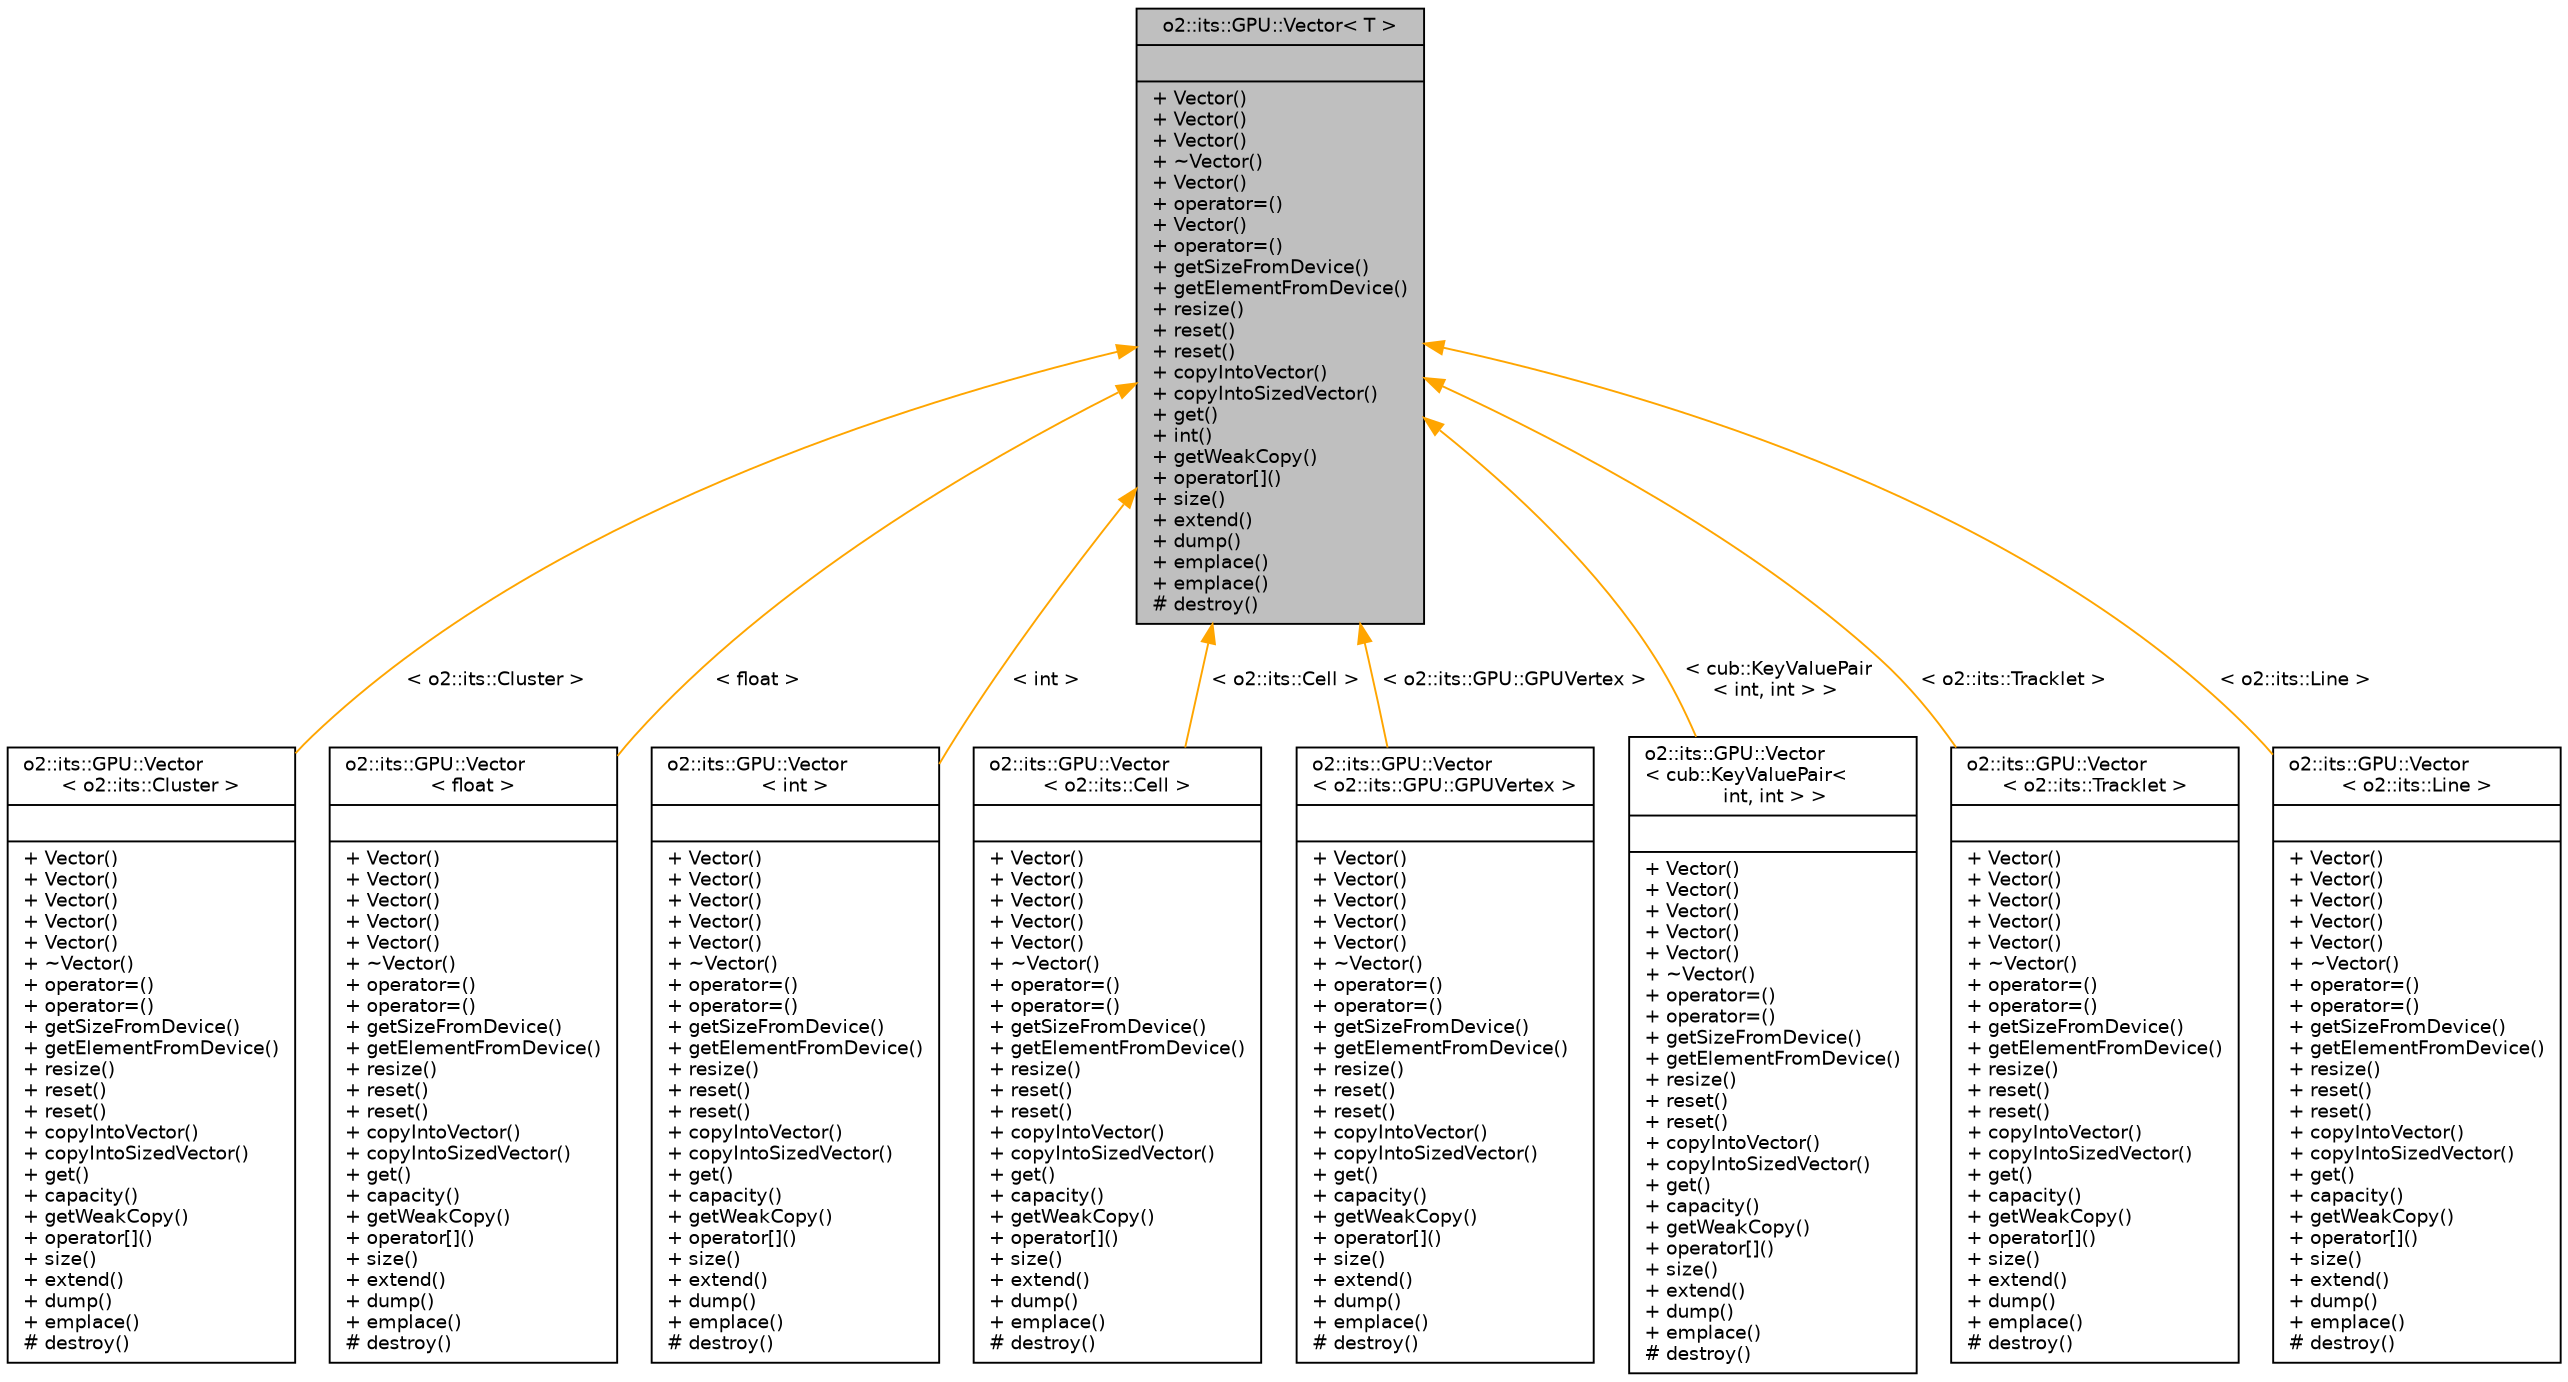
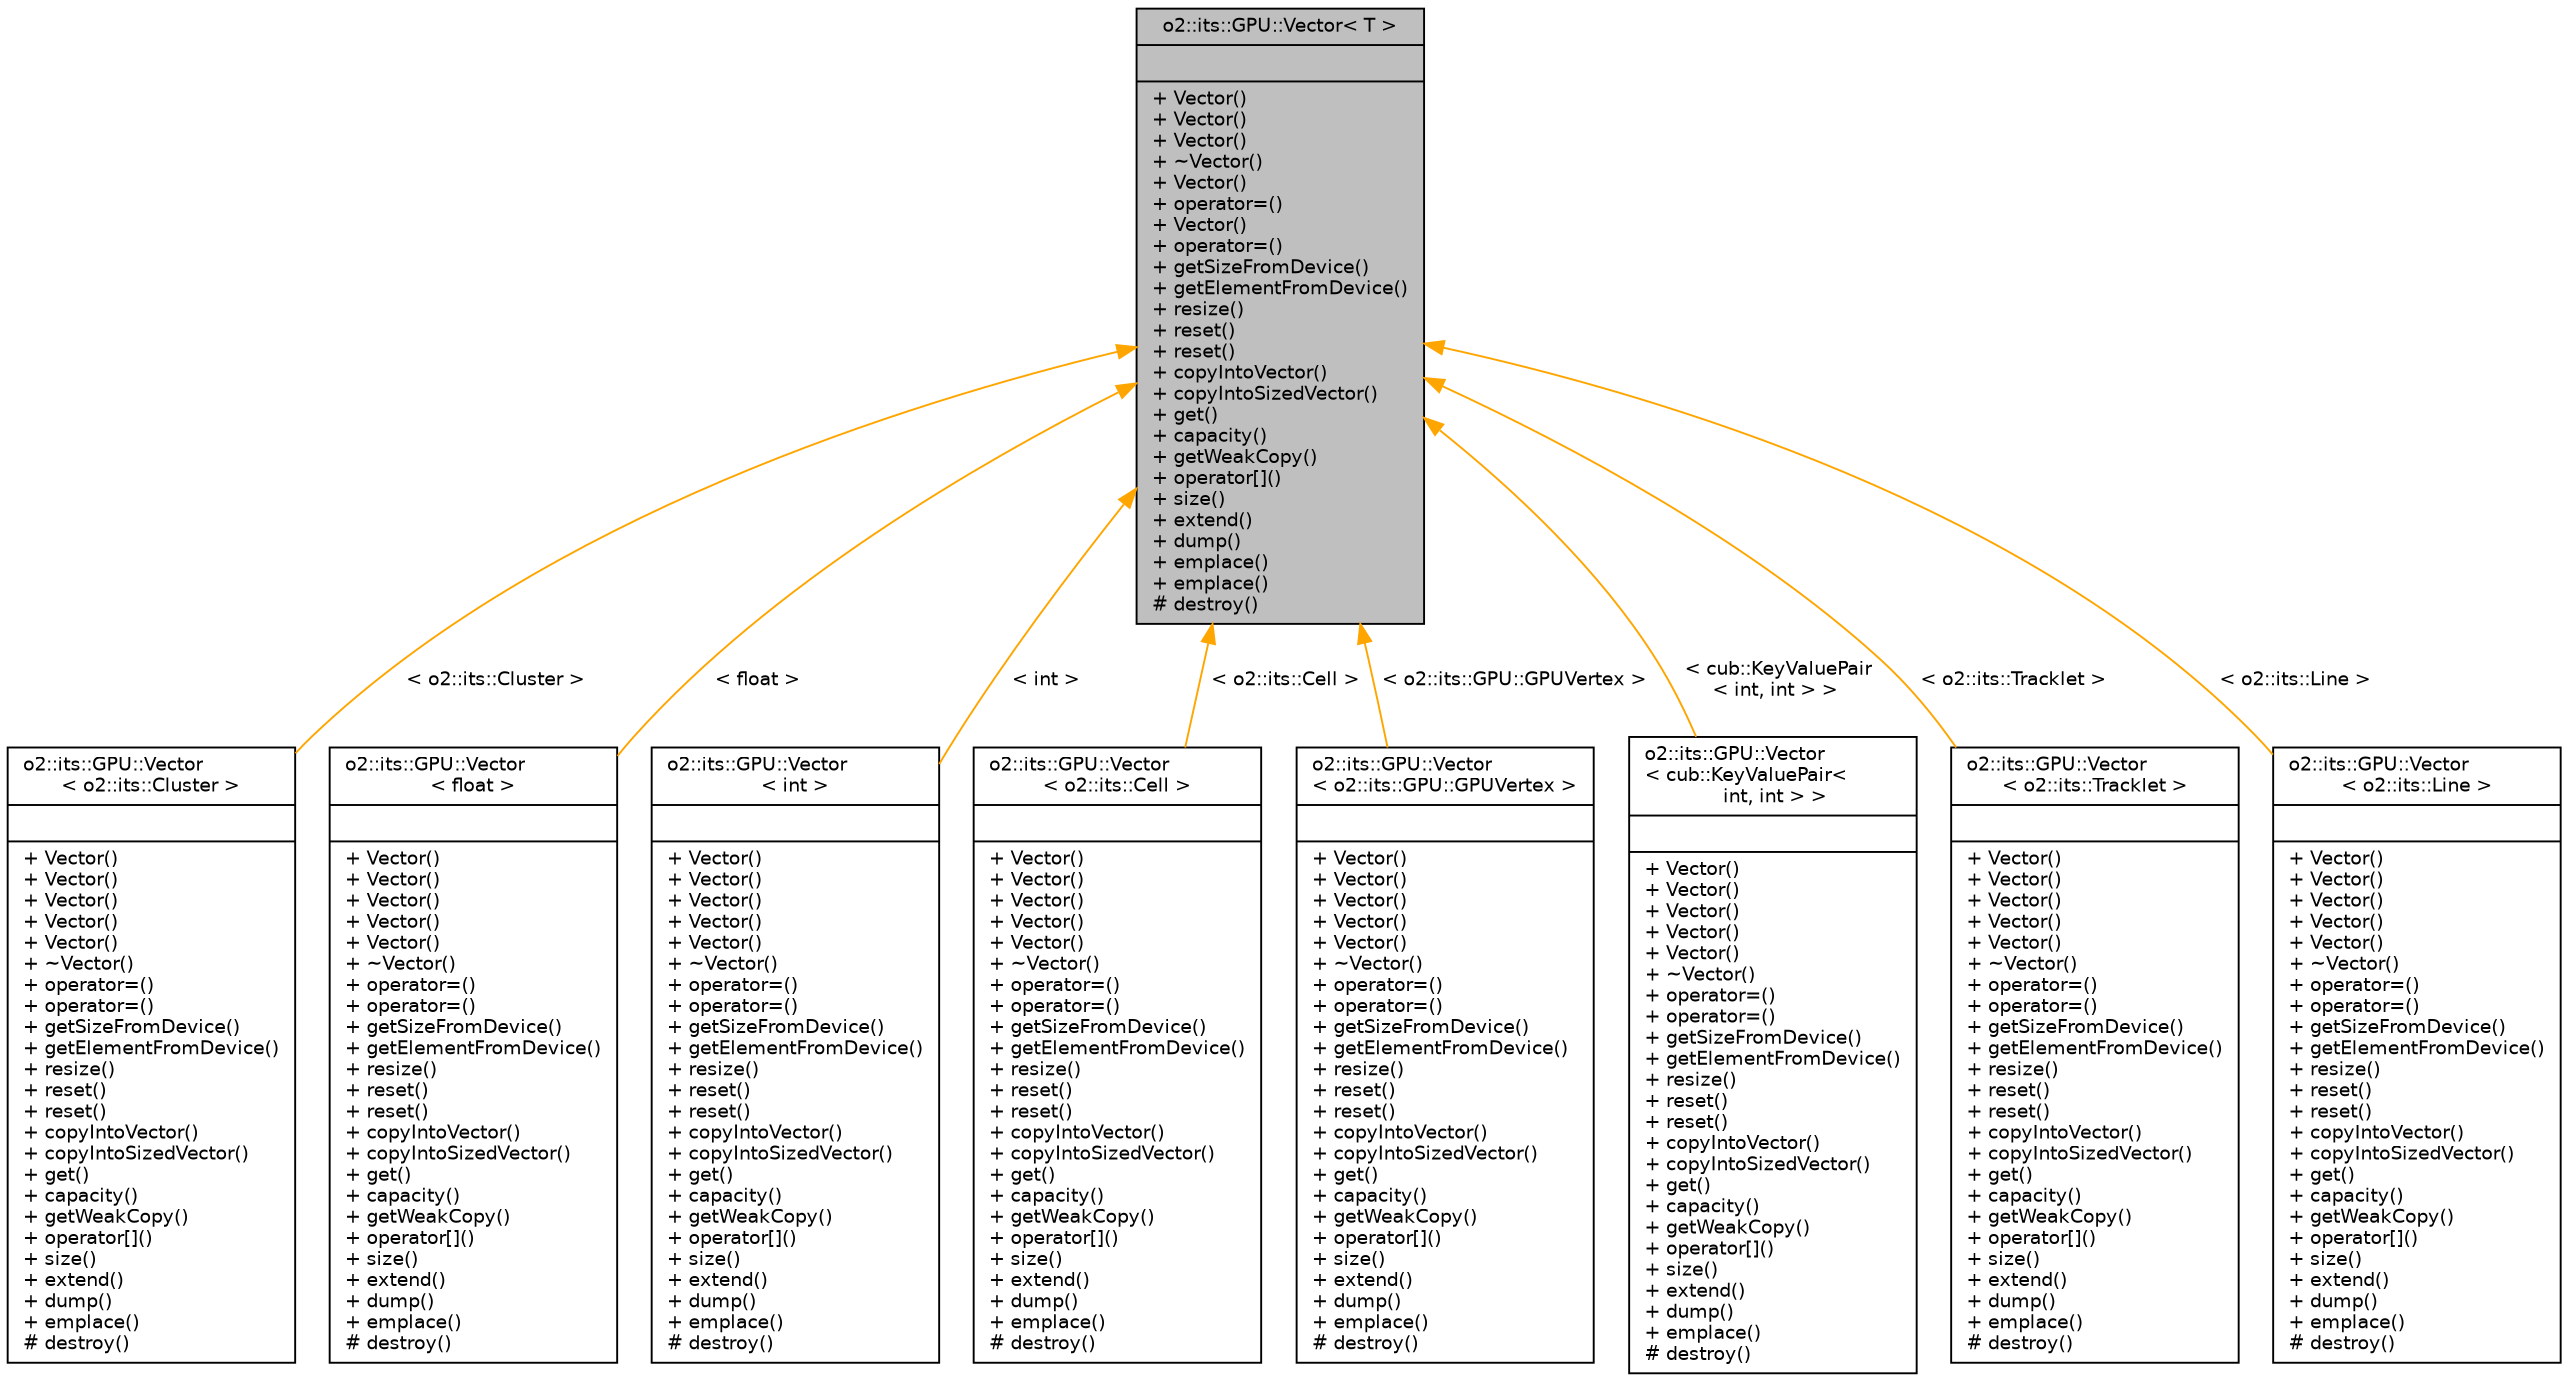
node "o2::its::GPU::Vector< T >": text "+ int()" -> "+ capacity()"
